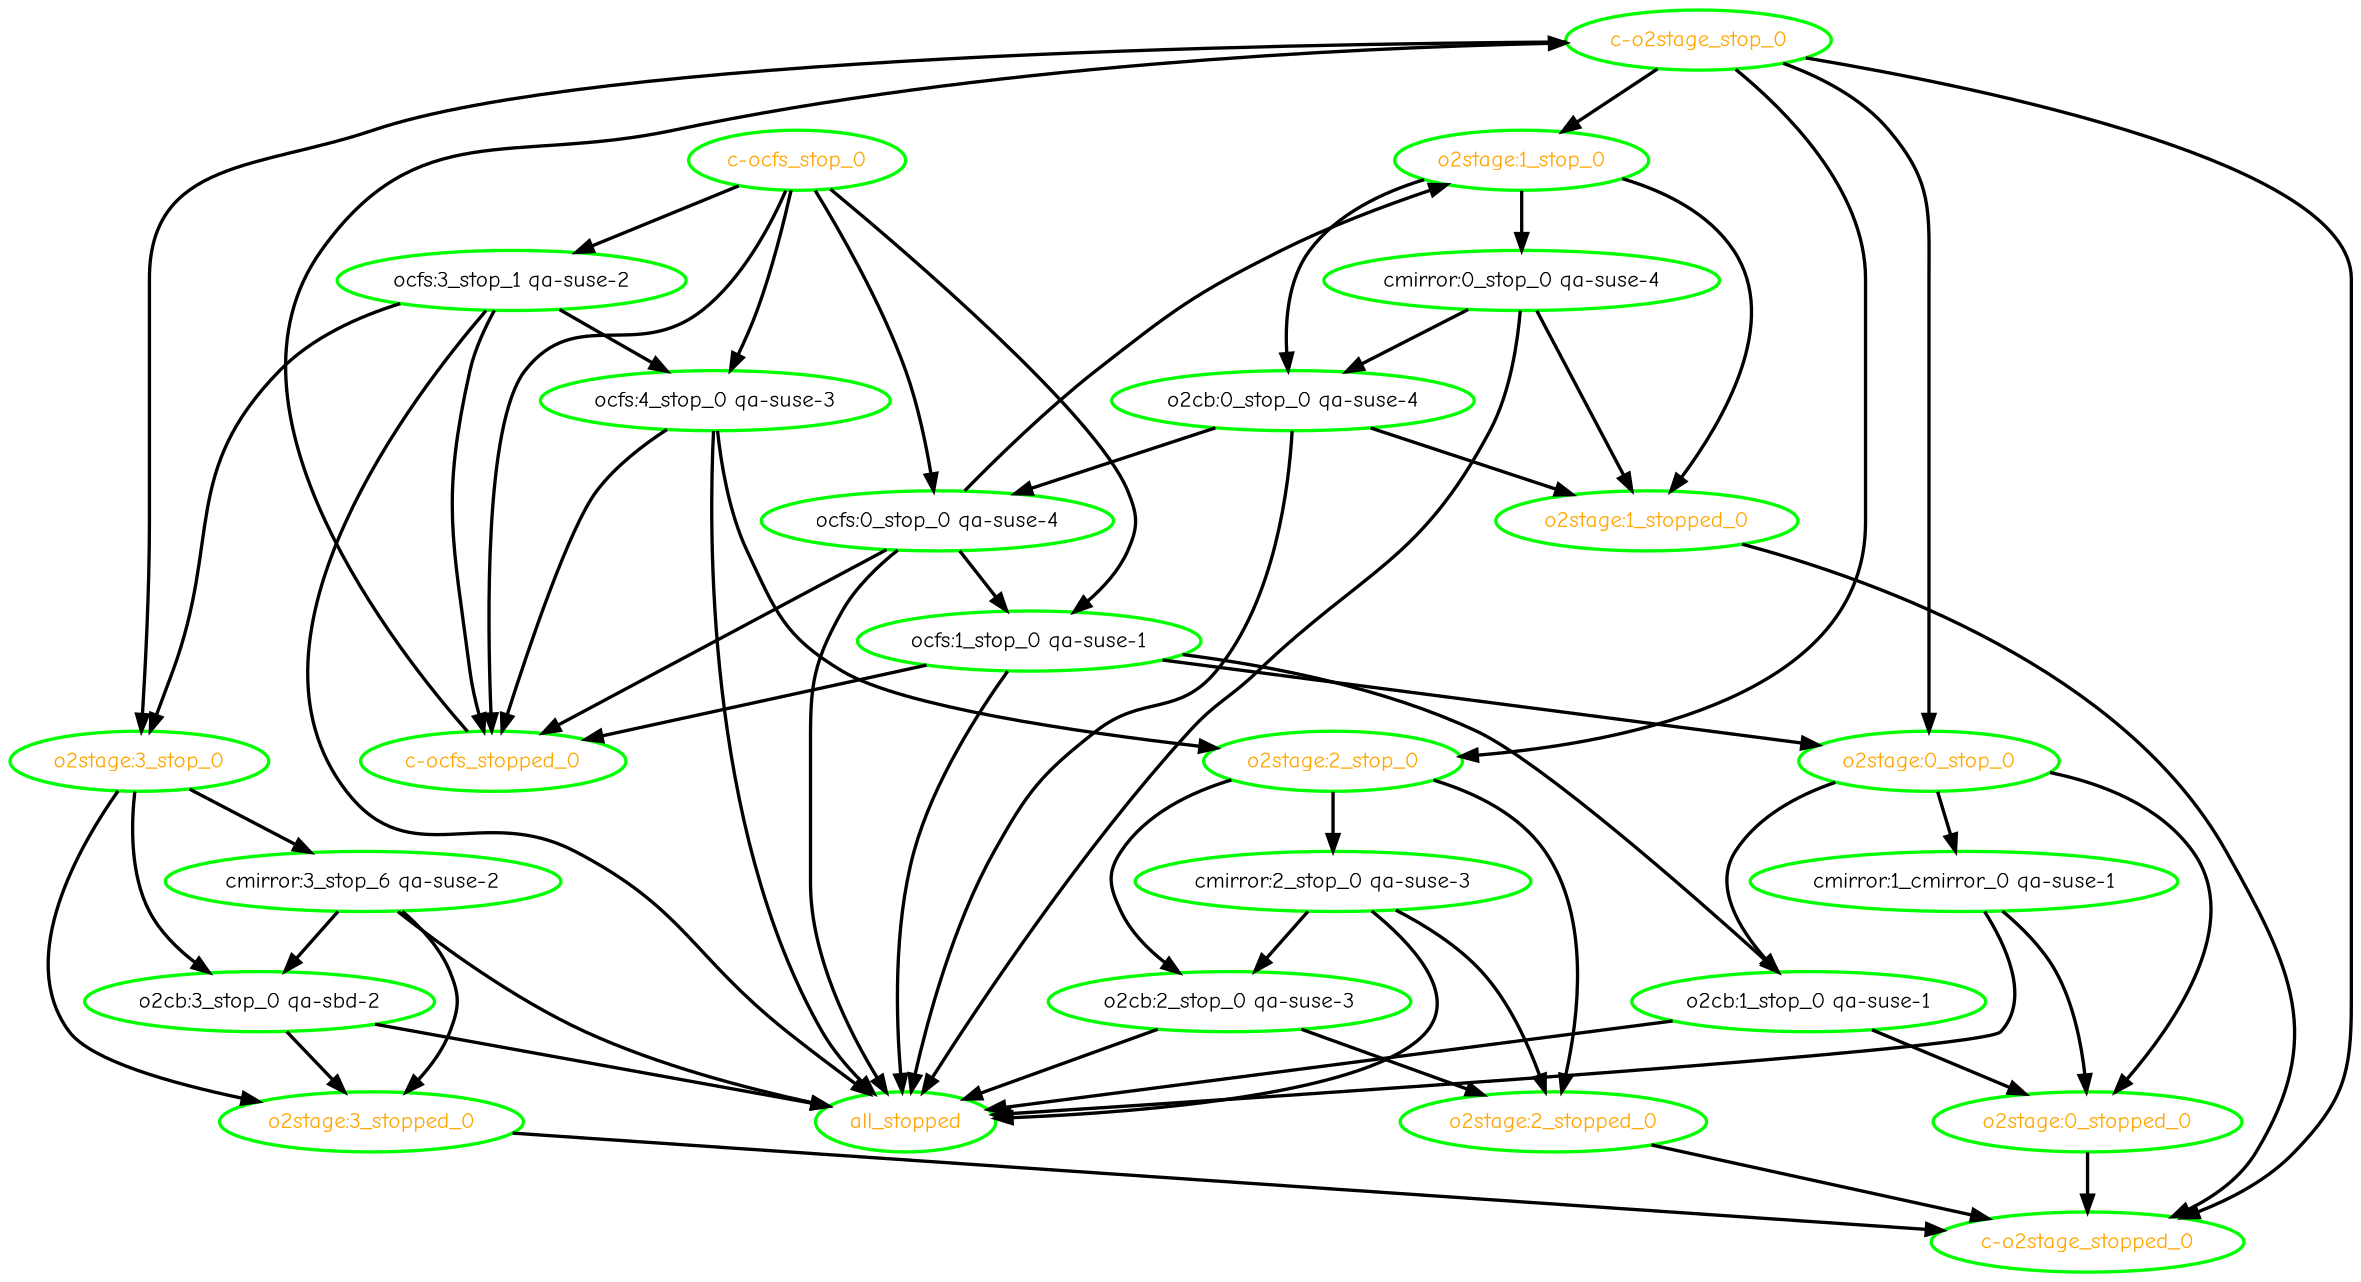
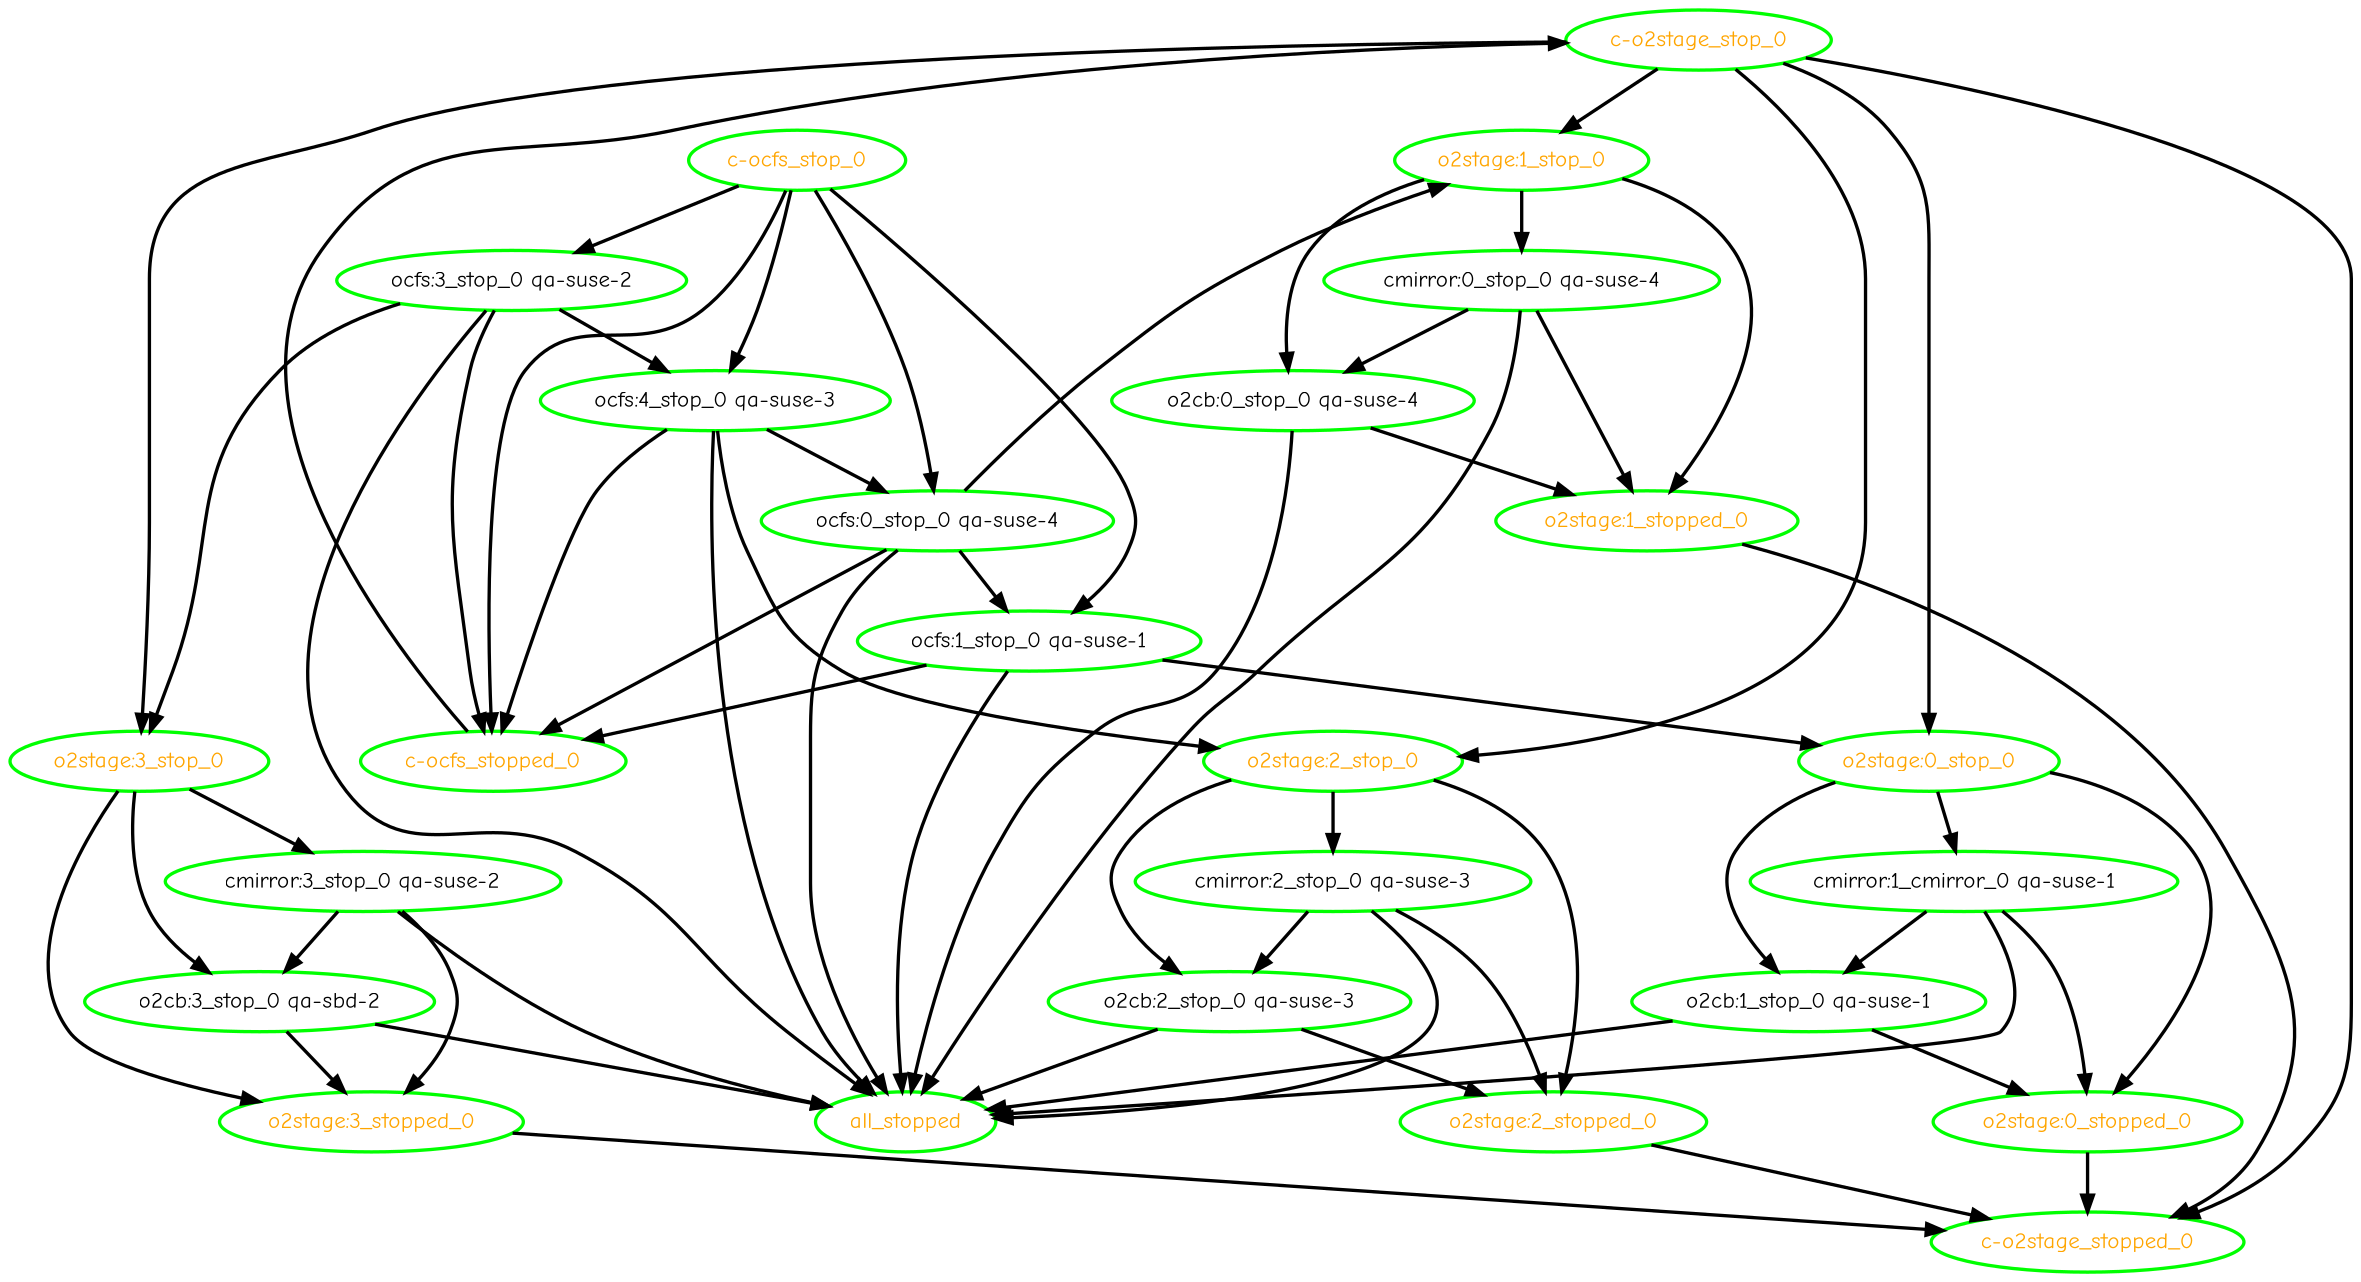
node "ocfs:3_stop_1 qa-suse-2": label "ocfs:3_stop_1 qa-suse-2" -> "ocfs:3_stop_0 qa-suse-2"
edge "o2cb:0_stop_0 qa-suse-4" -> "ocfs:0_stop_0 qa-suse-4": now "ocfs:4_stop_0 qa-suse-3" -> "ocfs:0_stop_0 qa-suse-4"
edge "ocfs:1_stop_0 qa-suse-1" -> "o2cb:1_stop_0 qa-suse-1": now "cmirror:1_cmirror_0 qa-suse-1" -> "o2cb:1_stop_0 qa-suse-1"
node "cmirror:3_stop_6 qa-suse-2": label "cmirror:3_stop_6 qa-suse-2" -> "cmirror:3_stop_0 qa-suse-2"
